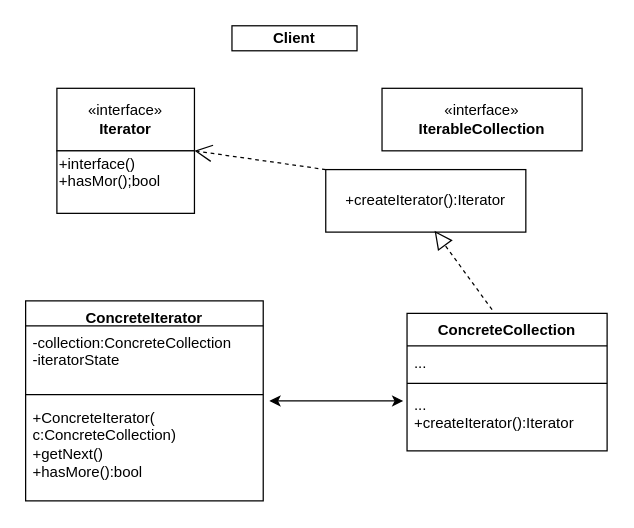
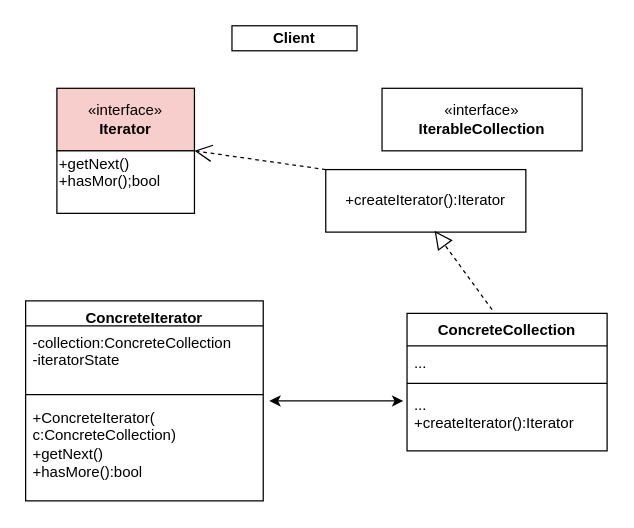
node "«interface» Iterator": fillcolor #ffffff -> #f8cecc
node "+interface() +hasMor();bool": label "+interface() +hasMor();bool" -> "+getNext() +hasMor();bool"
